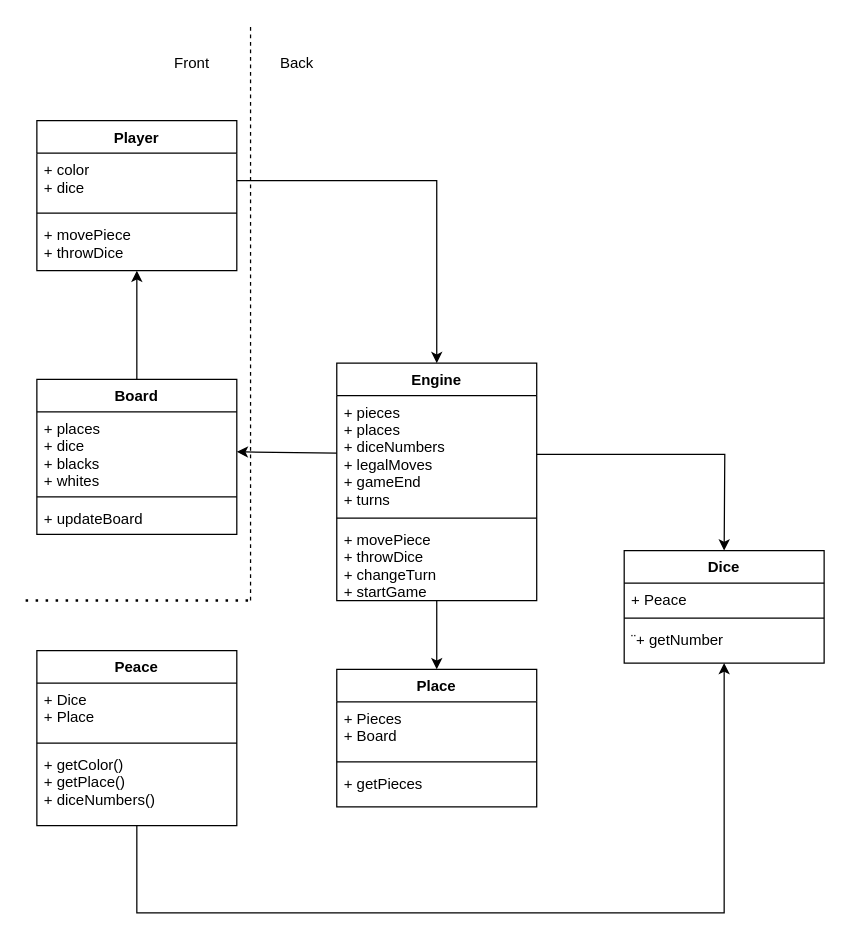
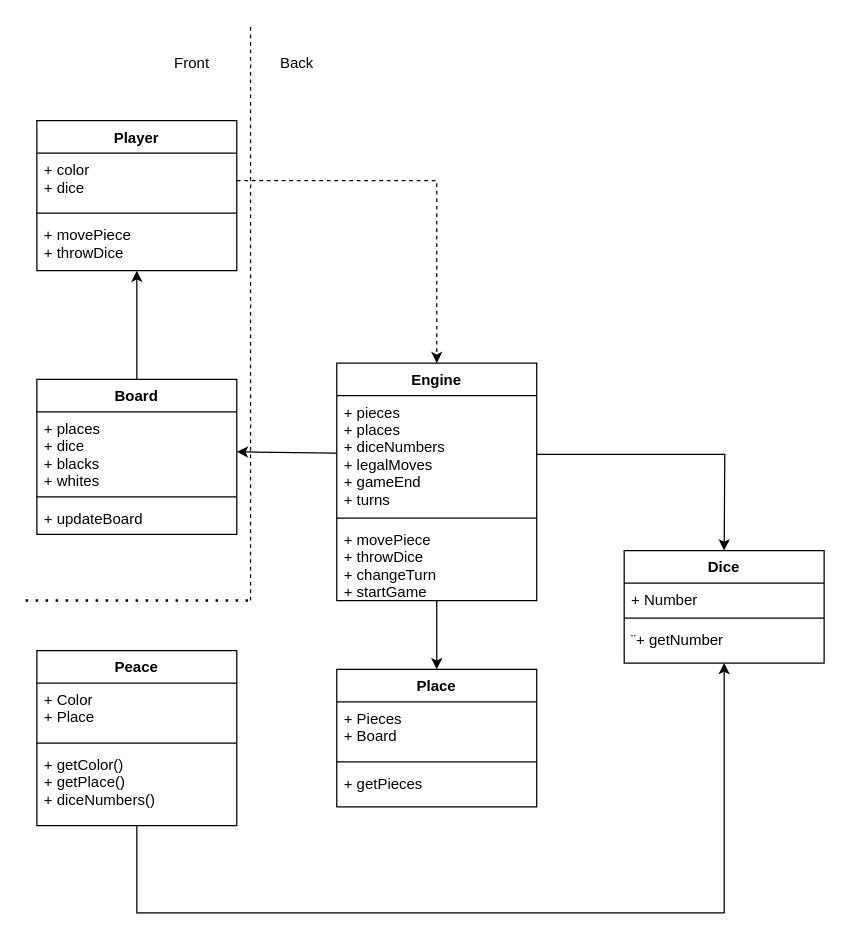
edge "+ color + dice" -> "Engine": style solid -> dashed
node "+ Peace": label "+ Peace" -> "+ Number"
node "+ Dice + Place": label "+ Dice + Place" -> "+ Color + Place"
